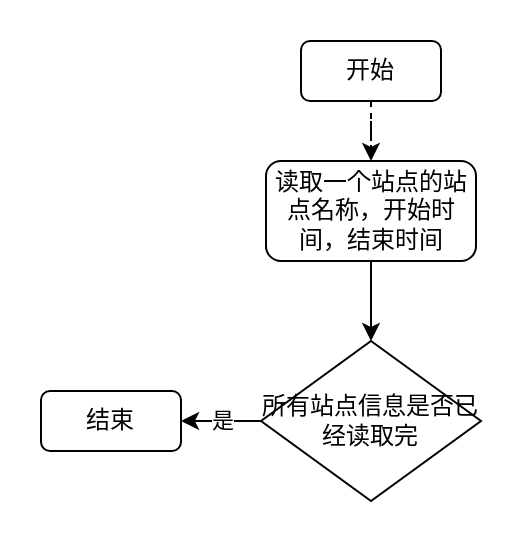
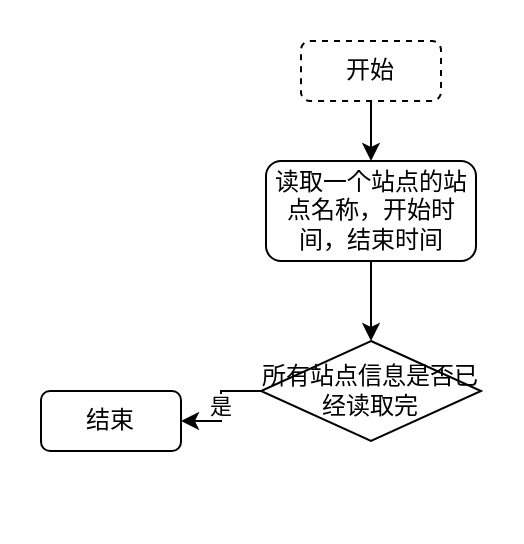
node "开始": style solid -> dashed
edge "开始" -> "读取一个站点的站点名称，开始时间，结束时间": style dashed -> solid
node "所有站点信息是否已经读取完": size 220x160 -> 220x100
